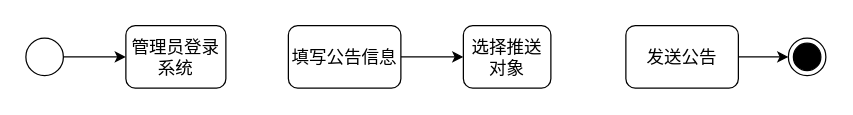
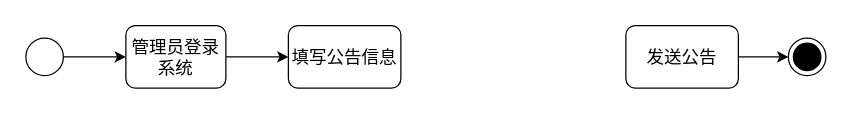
edge "管理员登录系统" -> "填写公告信息": added
edge "填写公告信息" -> "选择推送对象": removed
node "选择推送对象": removed
